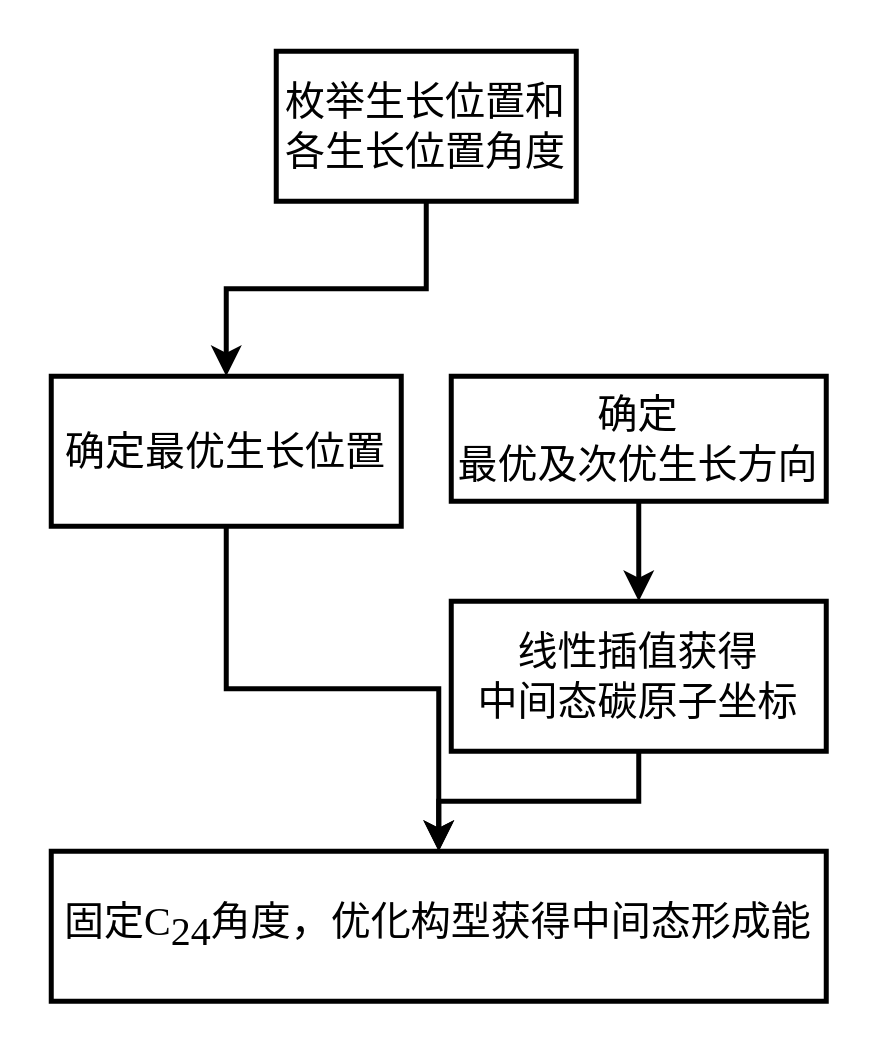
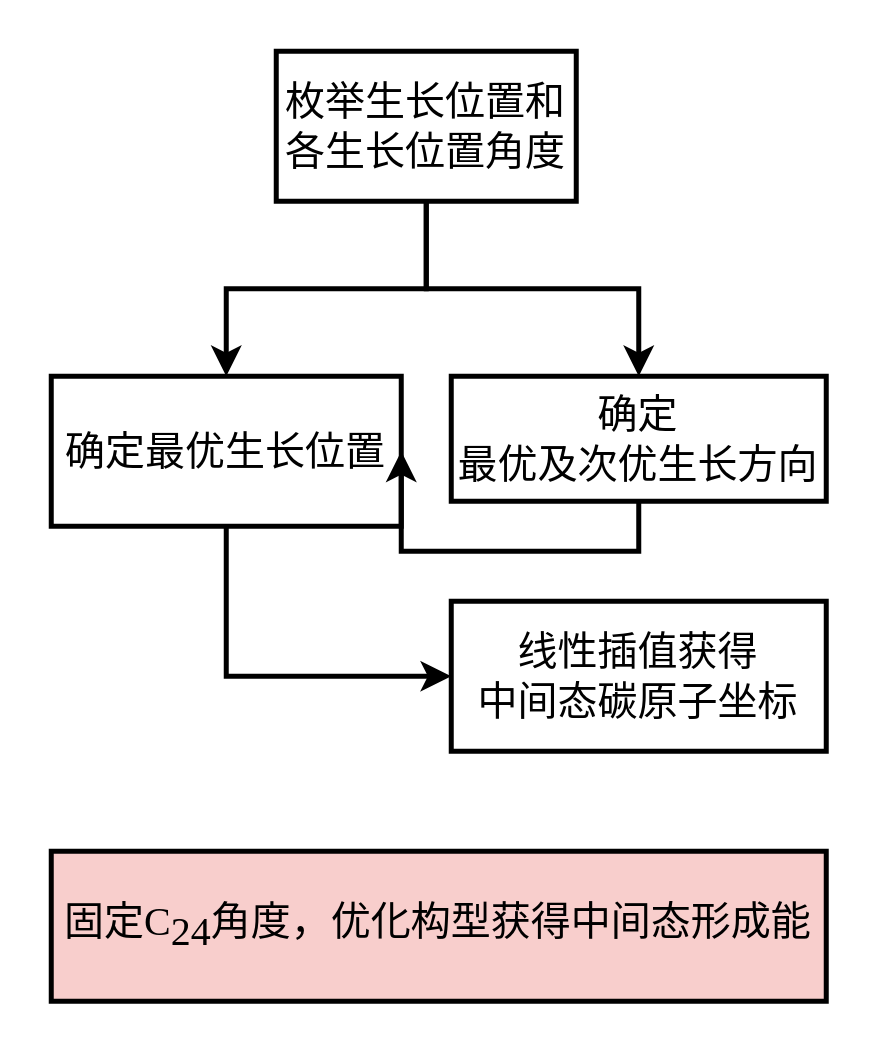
edge "枚举生长位置和各生长位置角度" -> "确定最优及次优生长方向": added
edge "确定最优及次优生长方向" -> "线性插值获得中间态碳原子坐标": now "确定最优及次优生长方向" -> "确定最优生长位置"
edge "确定最优生长位置" -> "固定C24角度，优化构型获得中间态形成能": now "确定最优生长位置" -> "线性插值获得中间态碳原子坐标"
edge "线性插值获得中间态碳原子坐标" -> "固定C24角度，优化构型获得中间态形成能": removed
node "固定C24角度，优化构型获得中间态形成能": fillcolor #ffffff -> #f8cecc
